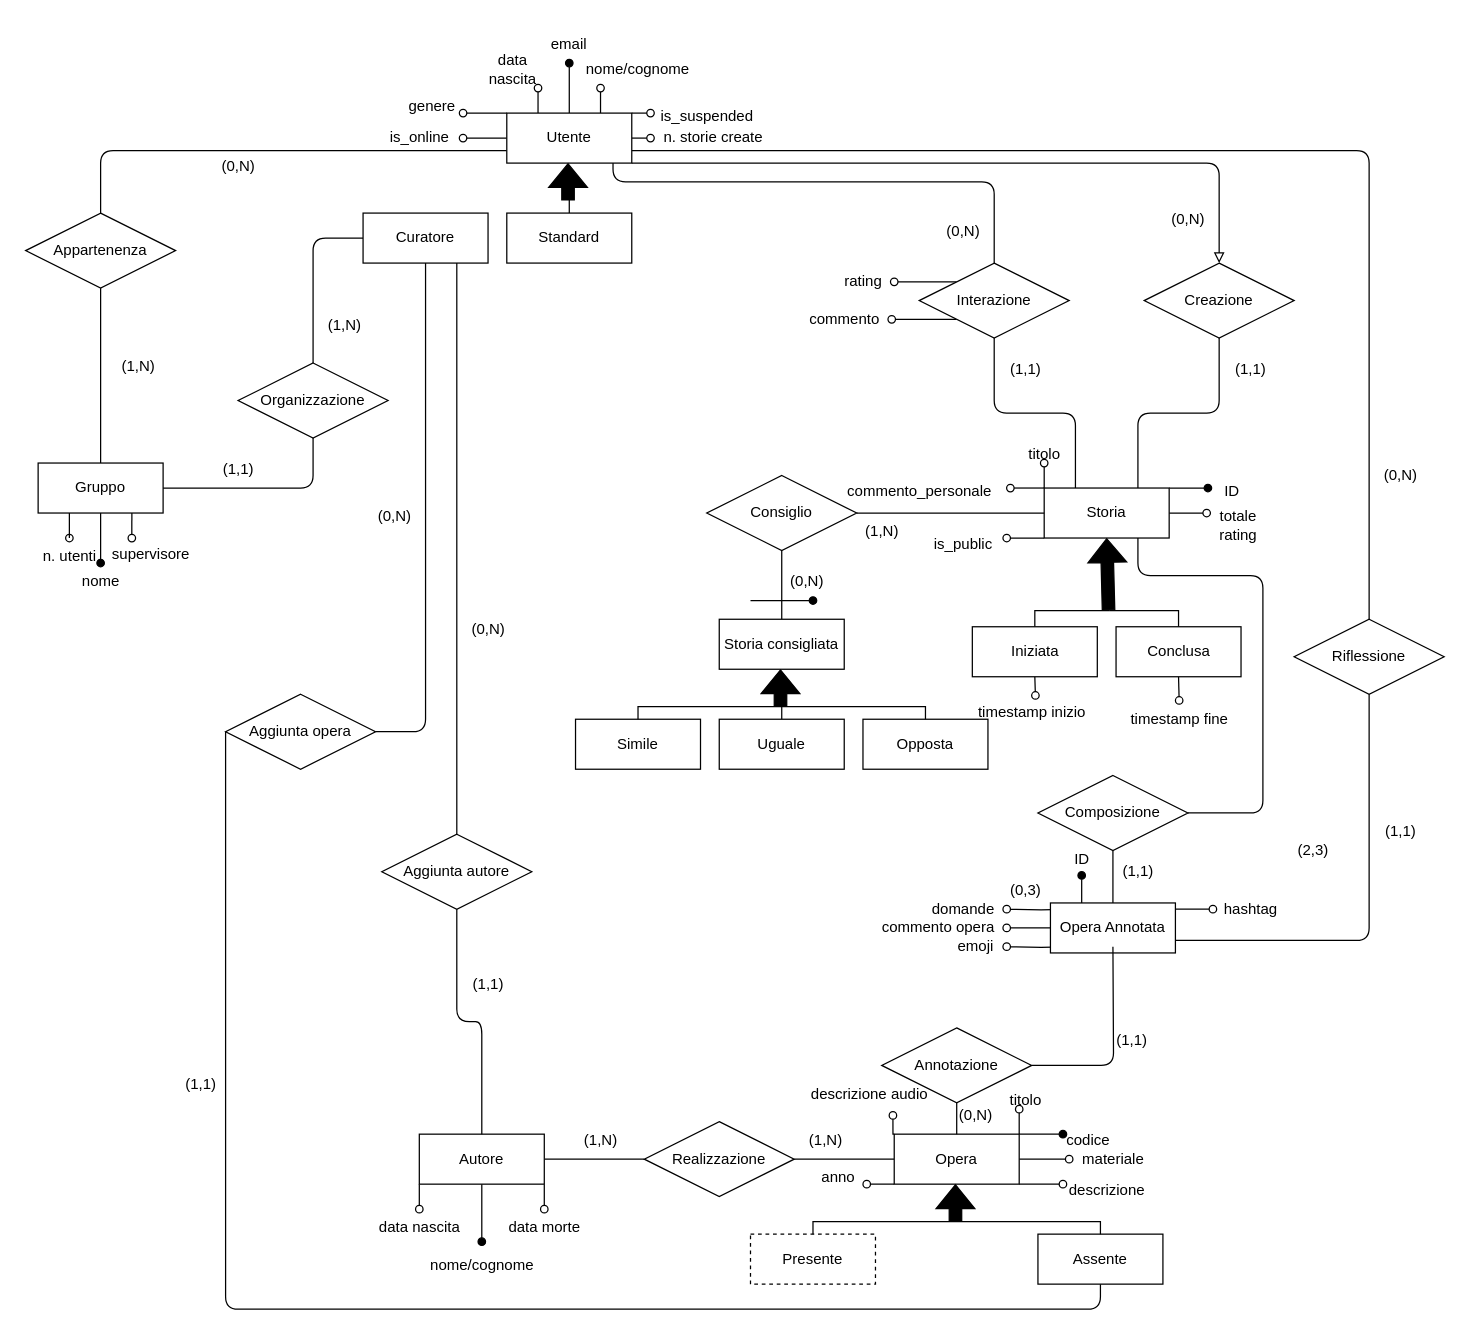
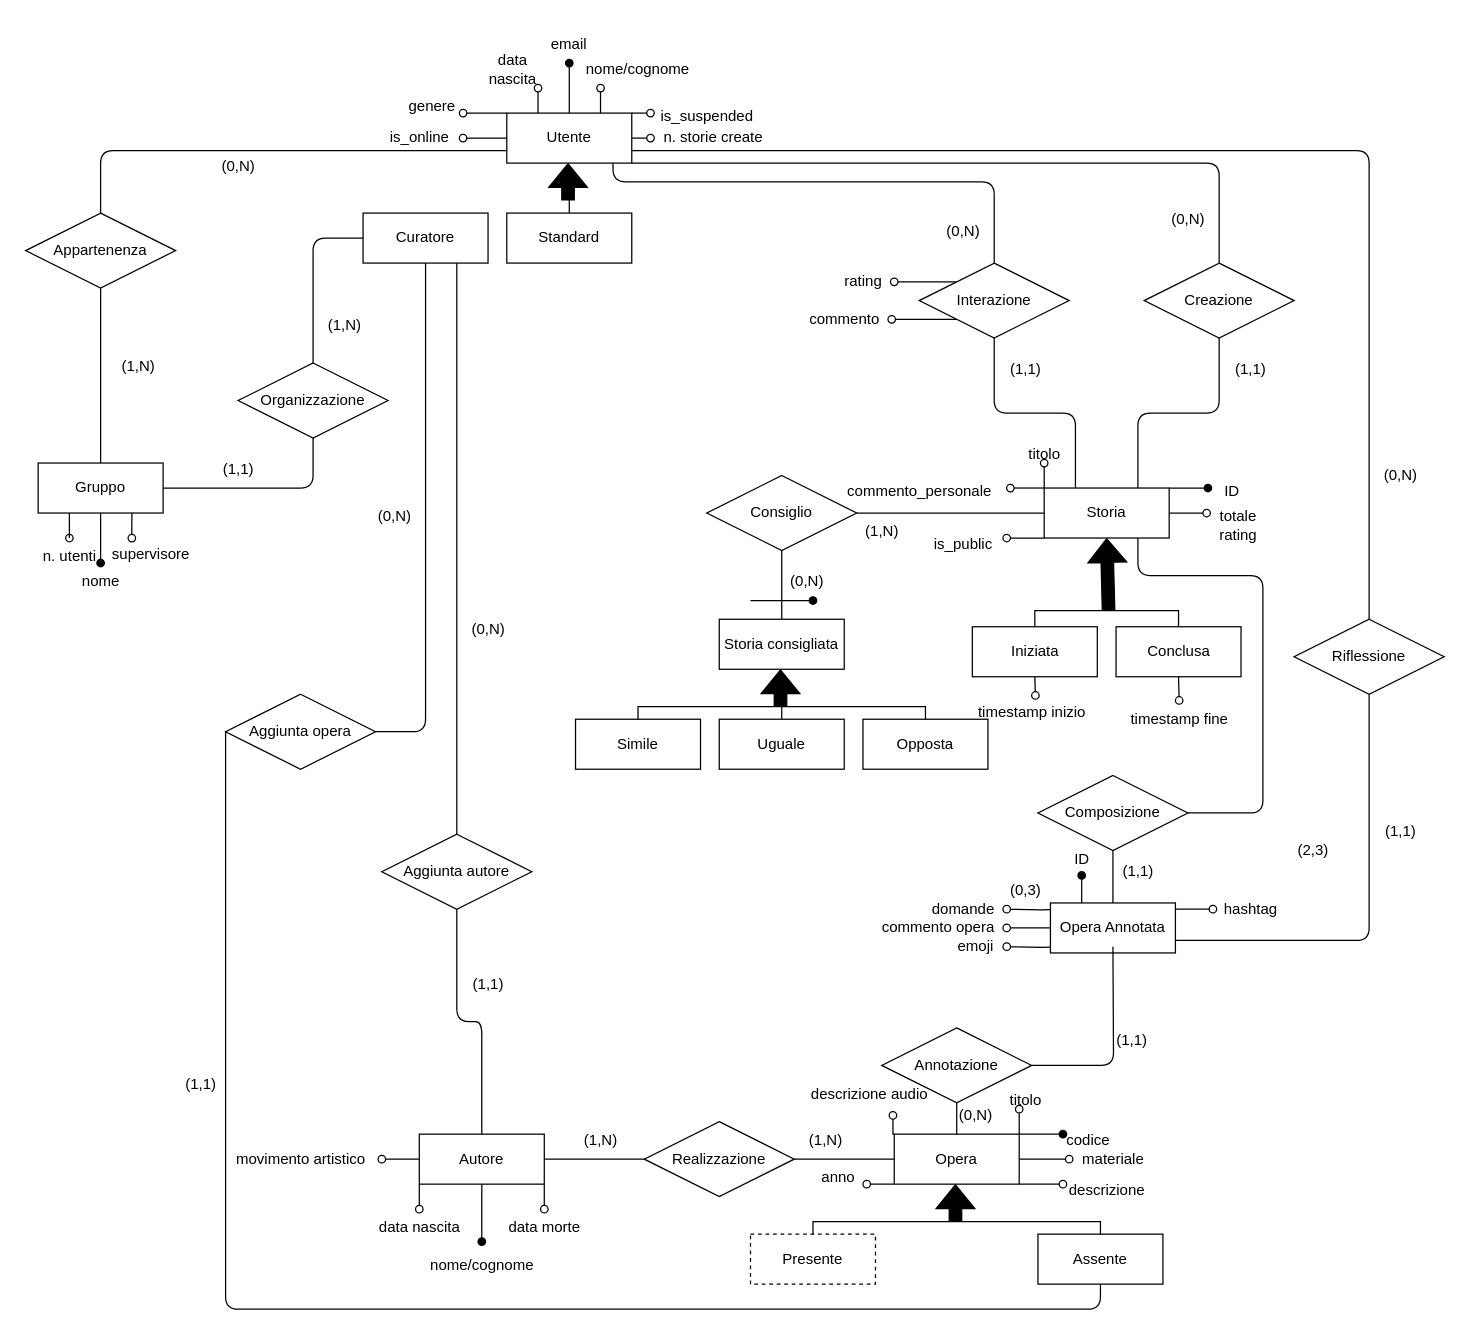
edge "Utente" -> "Creazione": arrowhead block -> none
node "movimento artistico": added
edge "Autore" -> "movimento artistico": added
